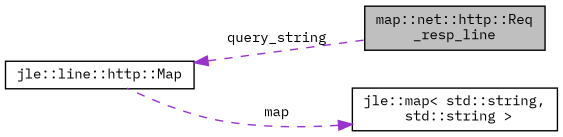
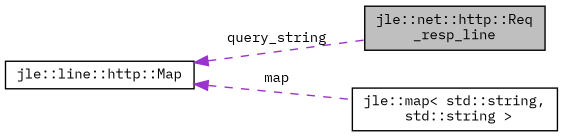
node "map::net::http::Req _resp_line": label "map::net::http::Req _resp_line" -> "jle::net::http::Req _resp_line"
edge "jle::line::http::Map" -> "jle::map< std::string, std::string >": reversed
